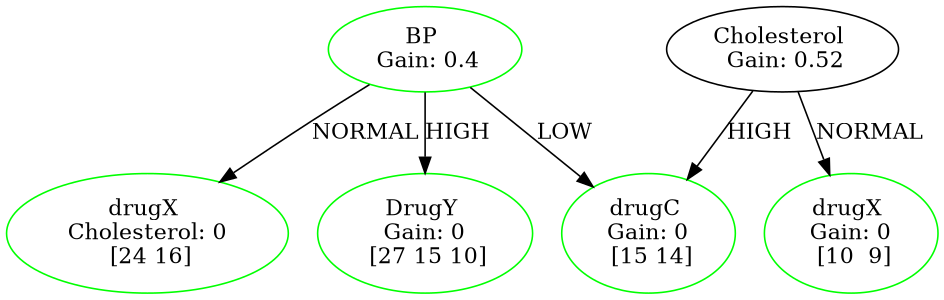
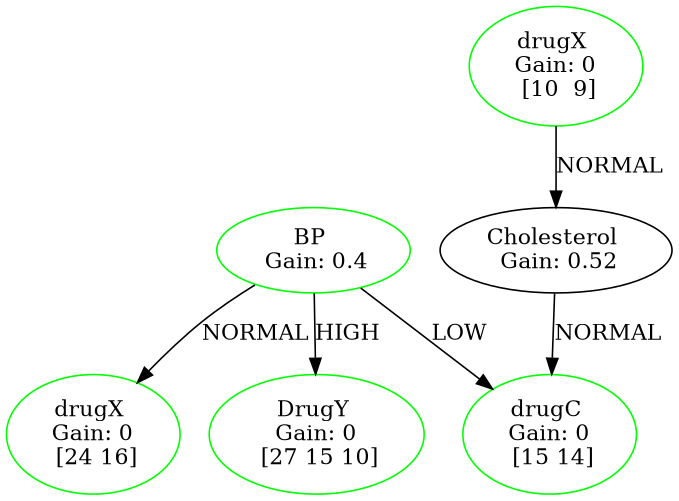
edge "Cholesterol Gain: 0.52" -> "drugX Gain: 0 [10  9]": reversed
edge "Cholesterol Gain: 0.52" -> "drugC Gain: 0 [15 14]": label "HIGH" -> "NORMAL"
node "drugX Cholesterol: 0 [24 16]": label "drugX Cholesterol: 0 [24 16]" -> "drugX Gain: 0 [24 16]"
